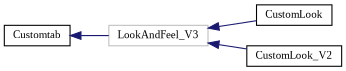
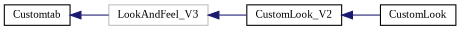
edge "CustomLook" -> "LookAndFeel_V3": now "CustomLook" -> "CustomLook_V2"
